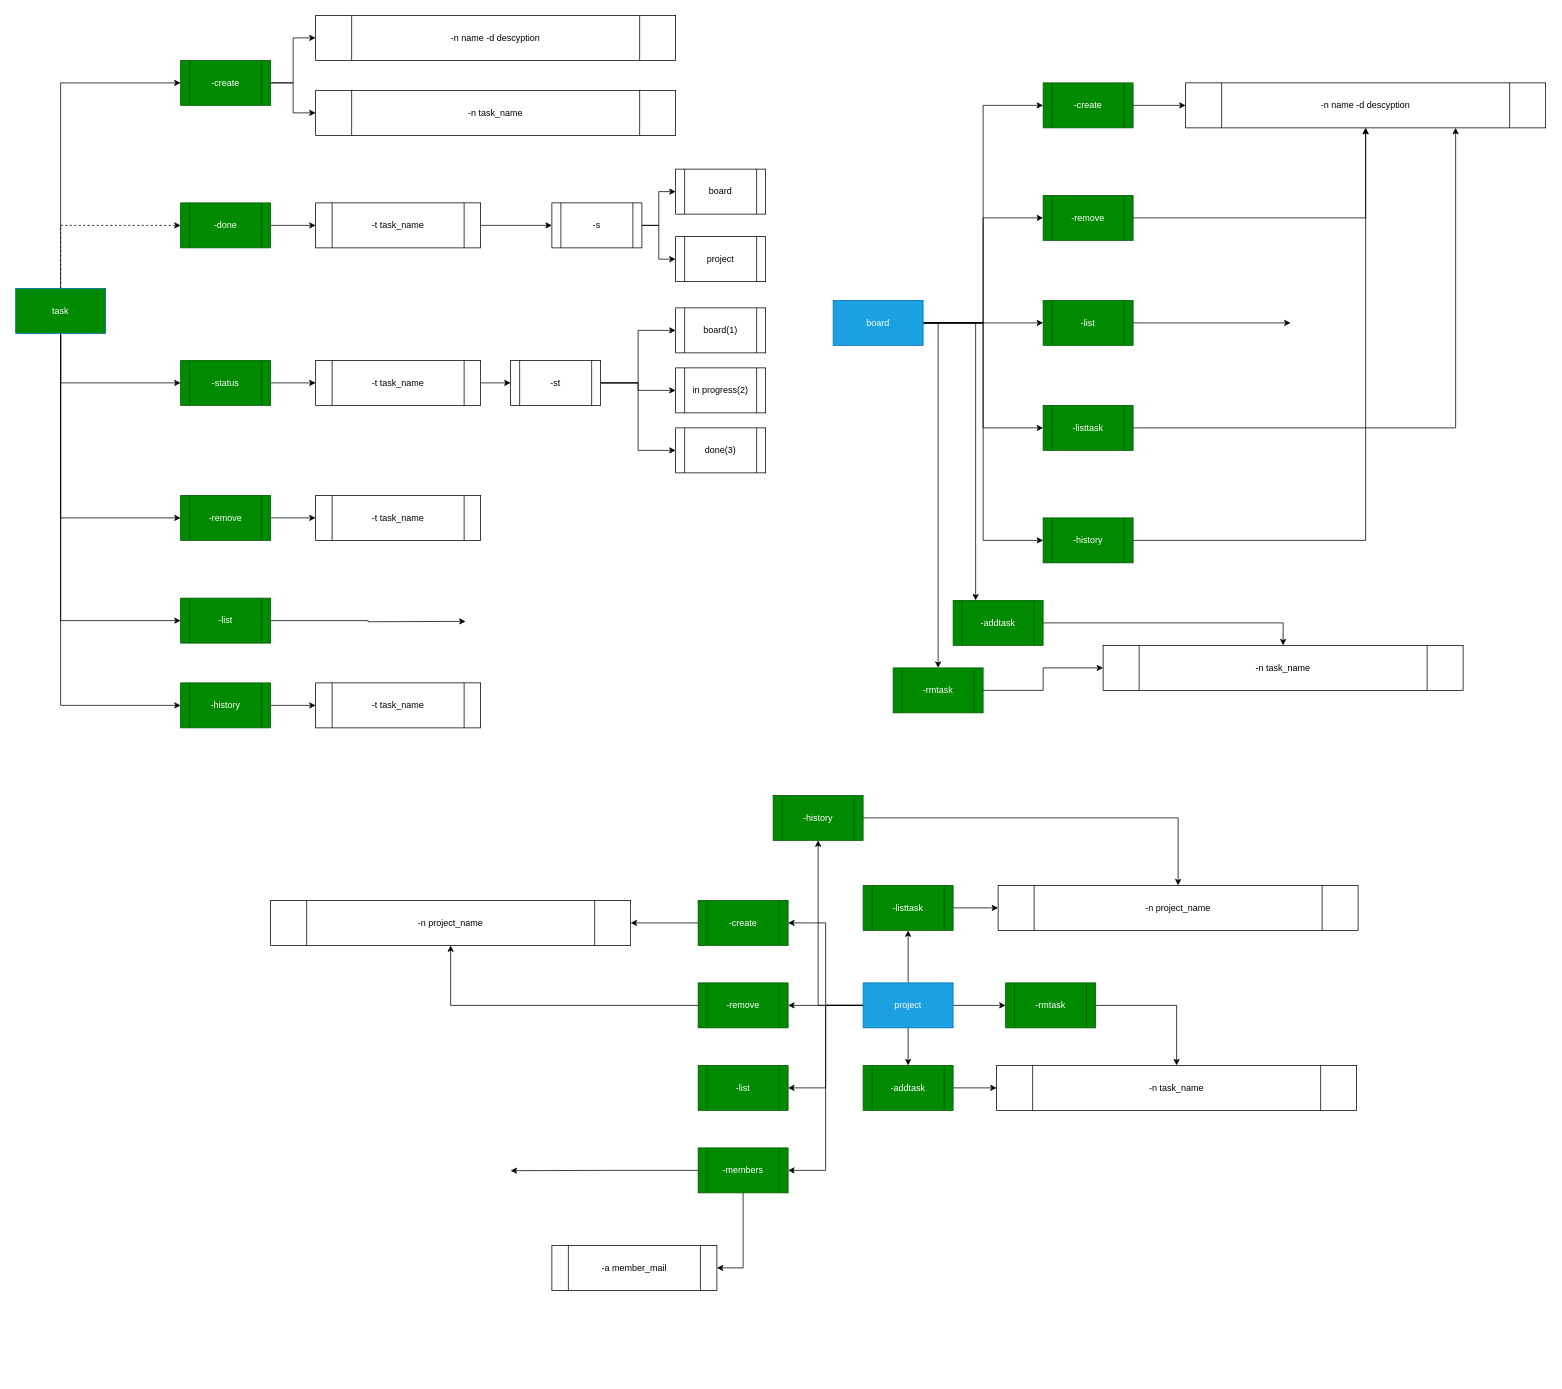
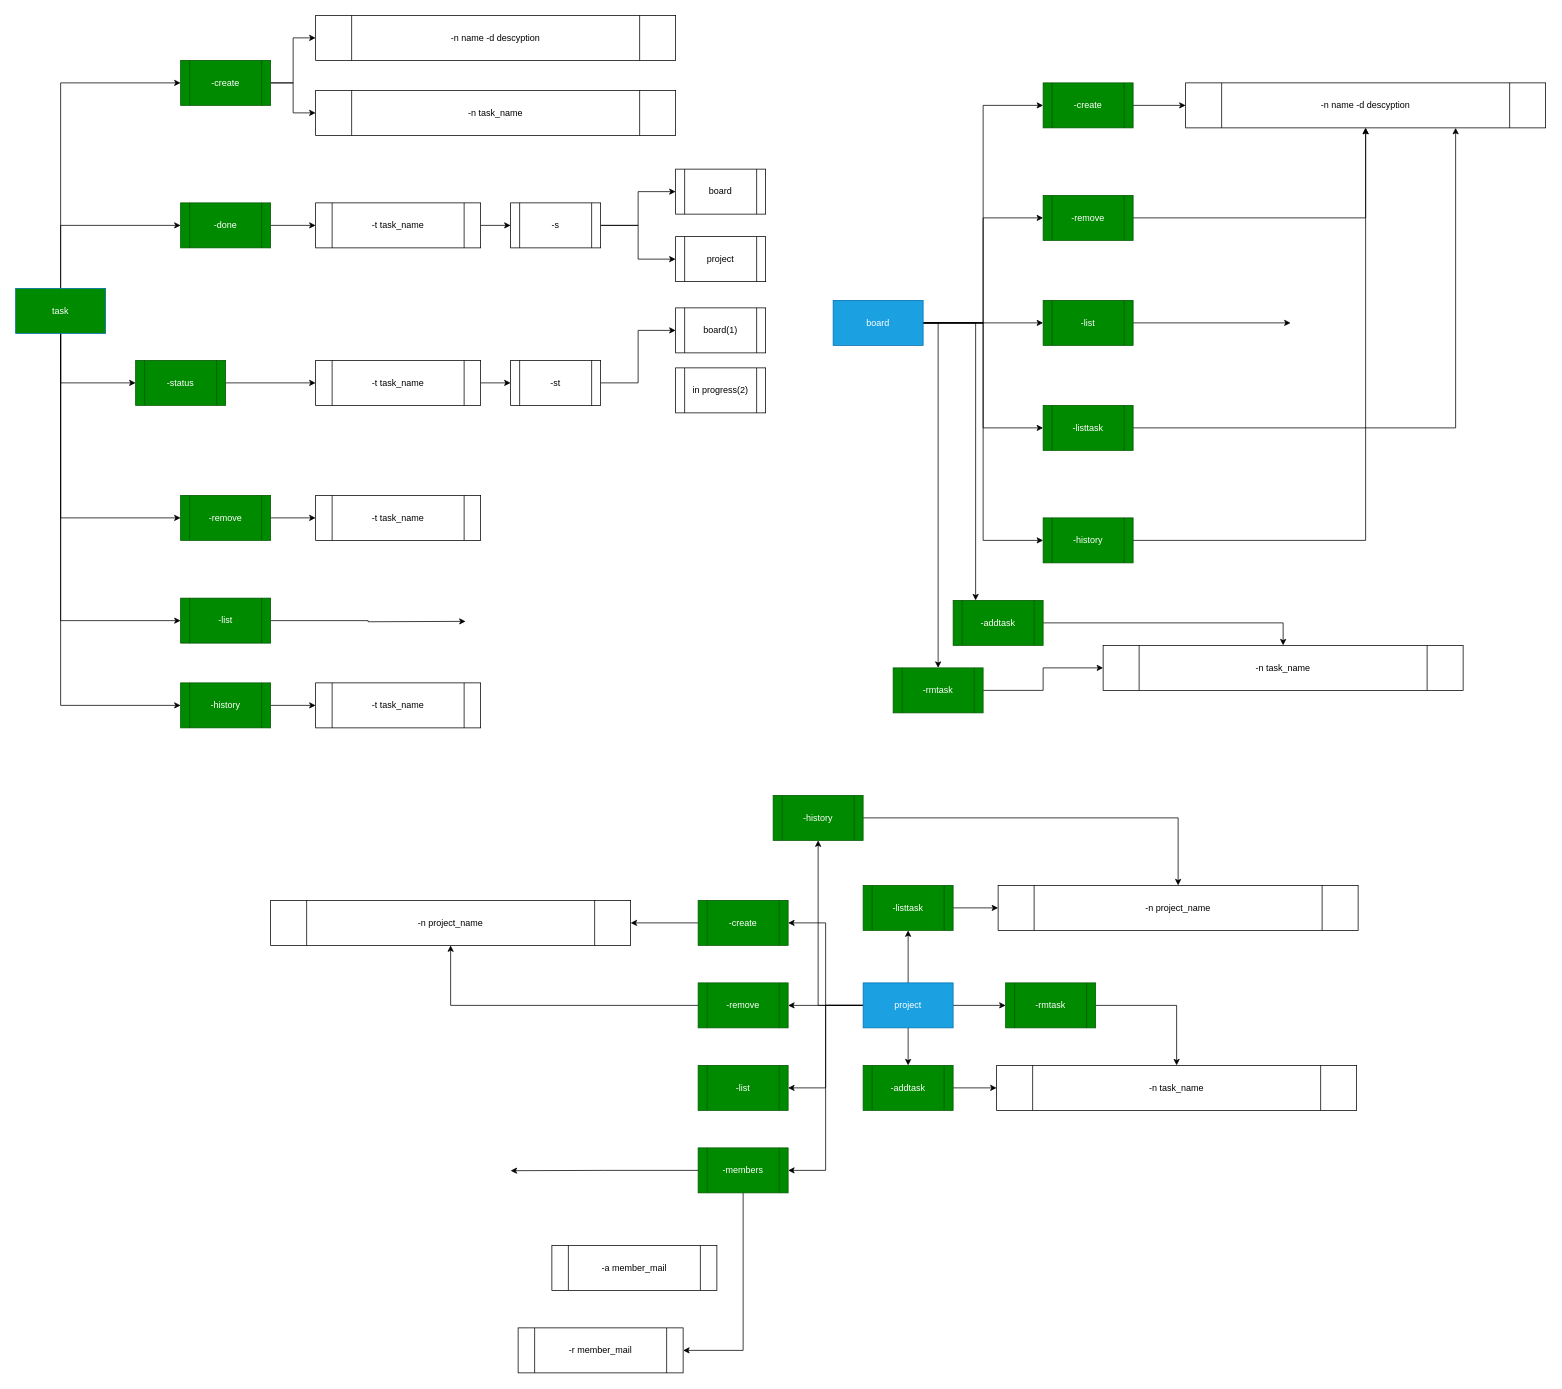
edge "task" -> "-done": style dashed -> solid
node "-s": moved (597, 225) -> (555, 225)
node "-status": moved (225, 383) -> (180, 383)
edge "-st" -> "in progress(2)": removed
edge "-st" -> "done(3)": removed
node "done(3)": removed
edge "-members" -> "-a member_mail": removed
node "-r member_mail": added
edge "-members" -> "-r member_mail": added
